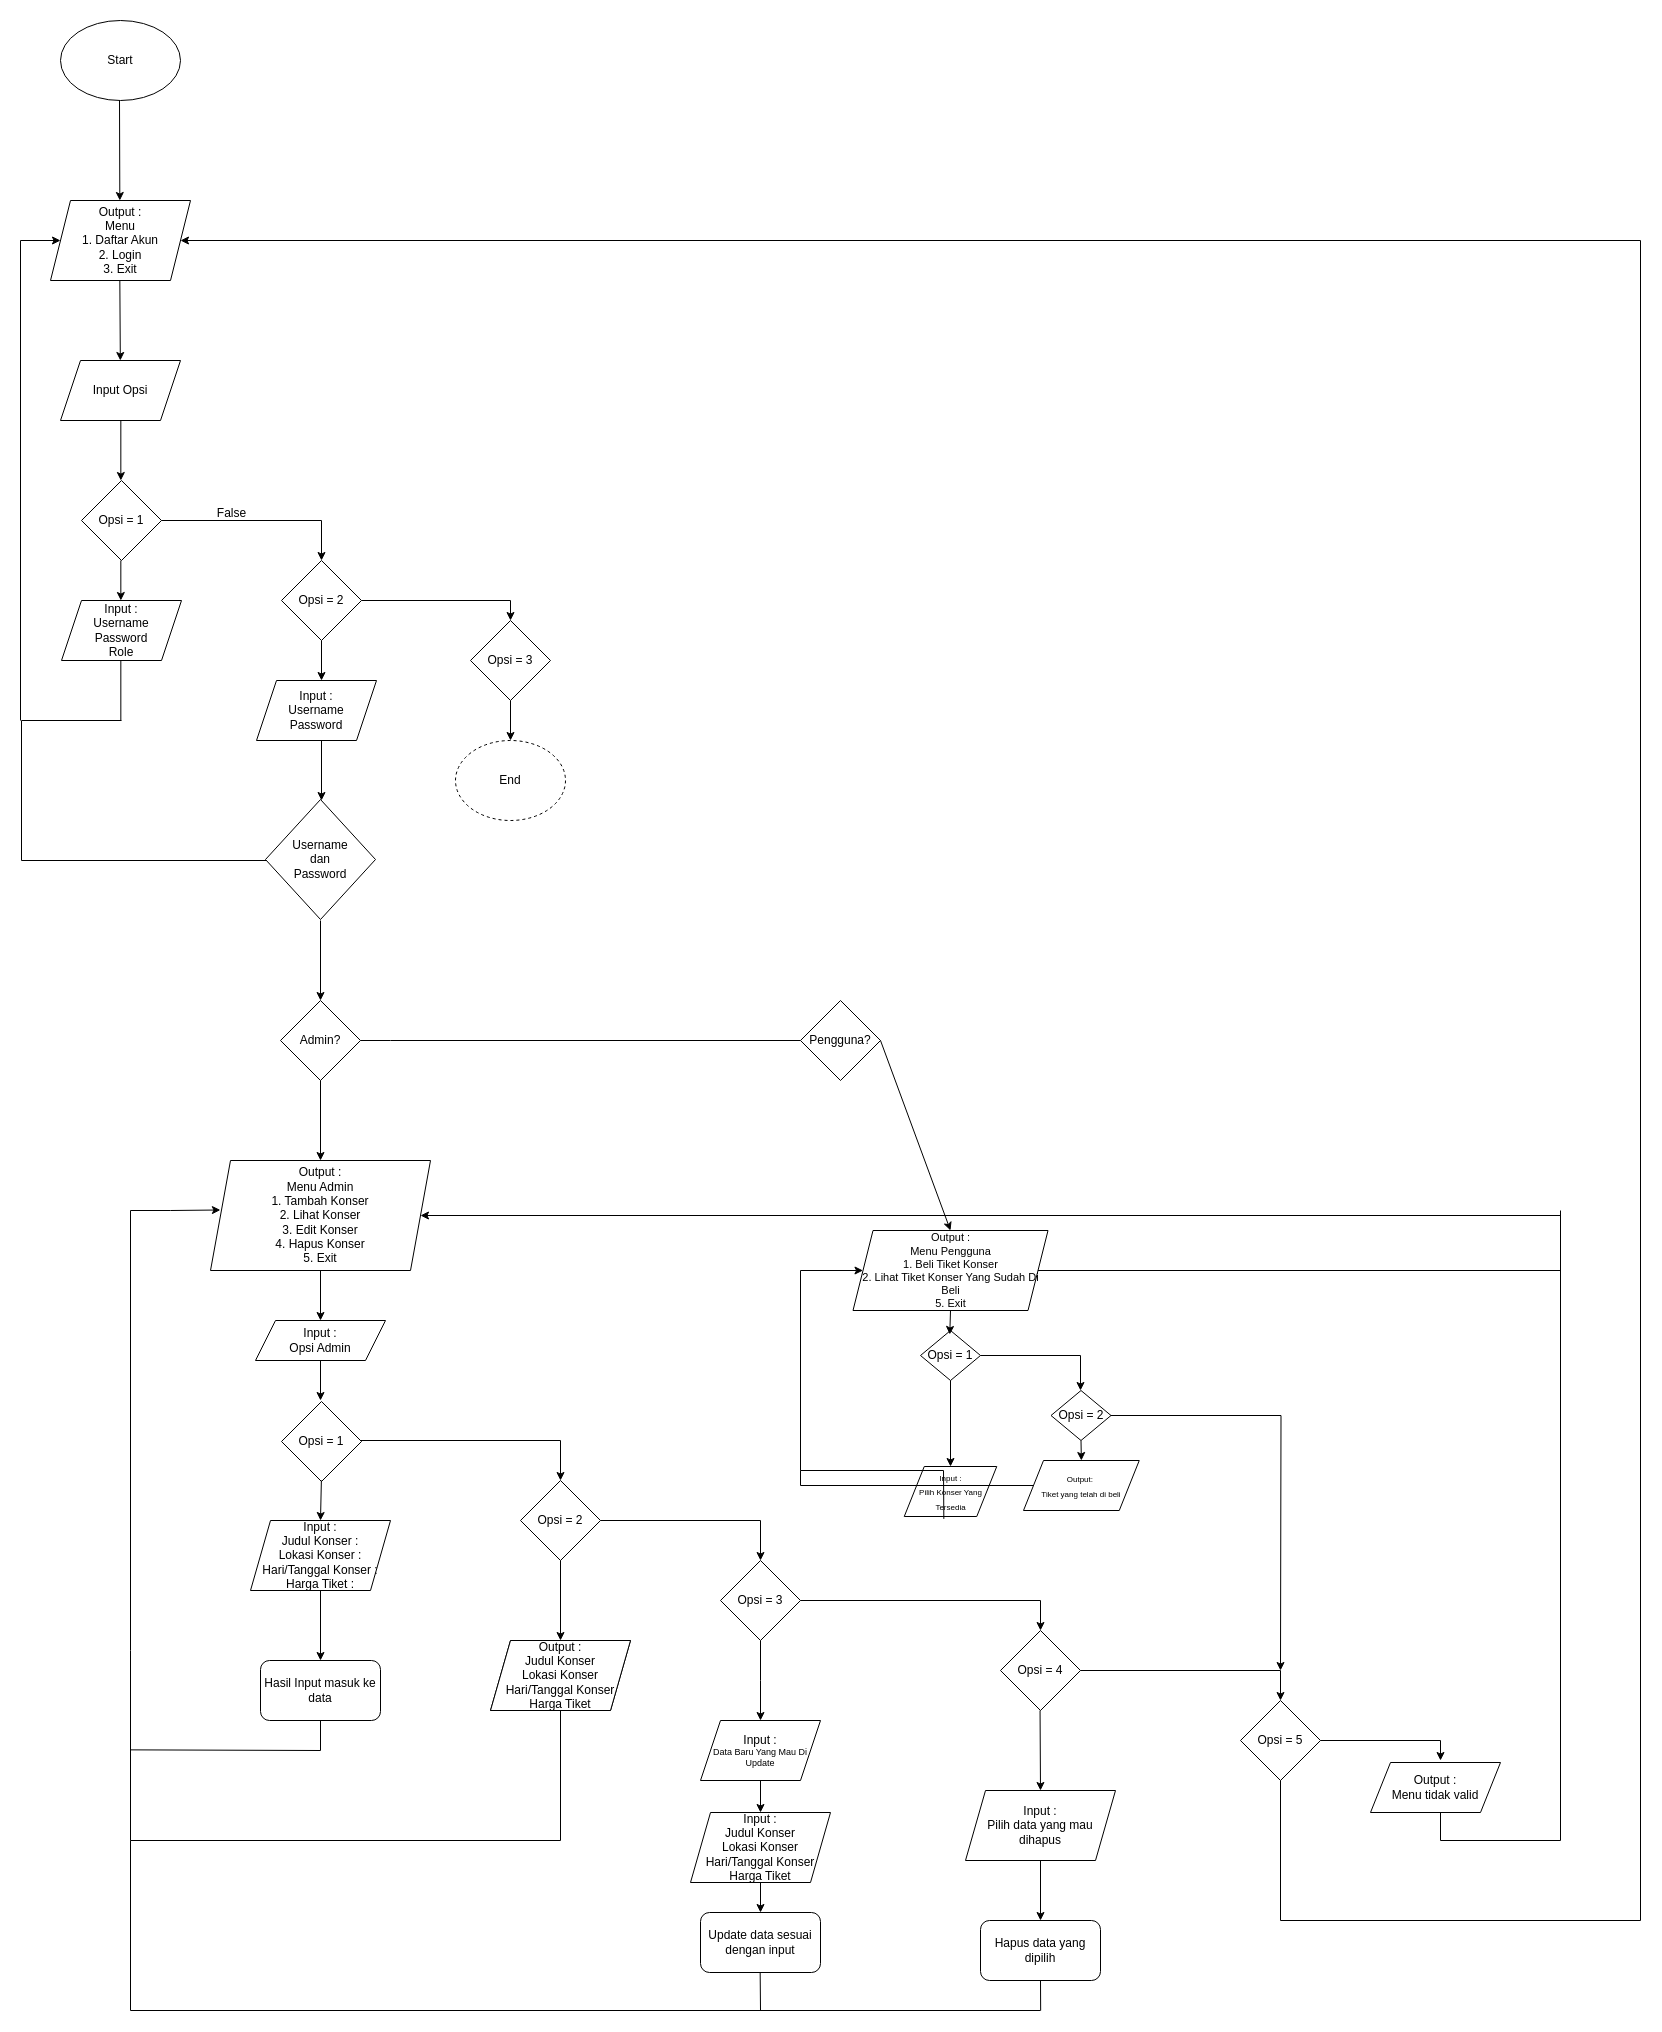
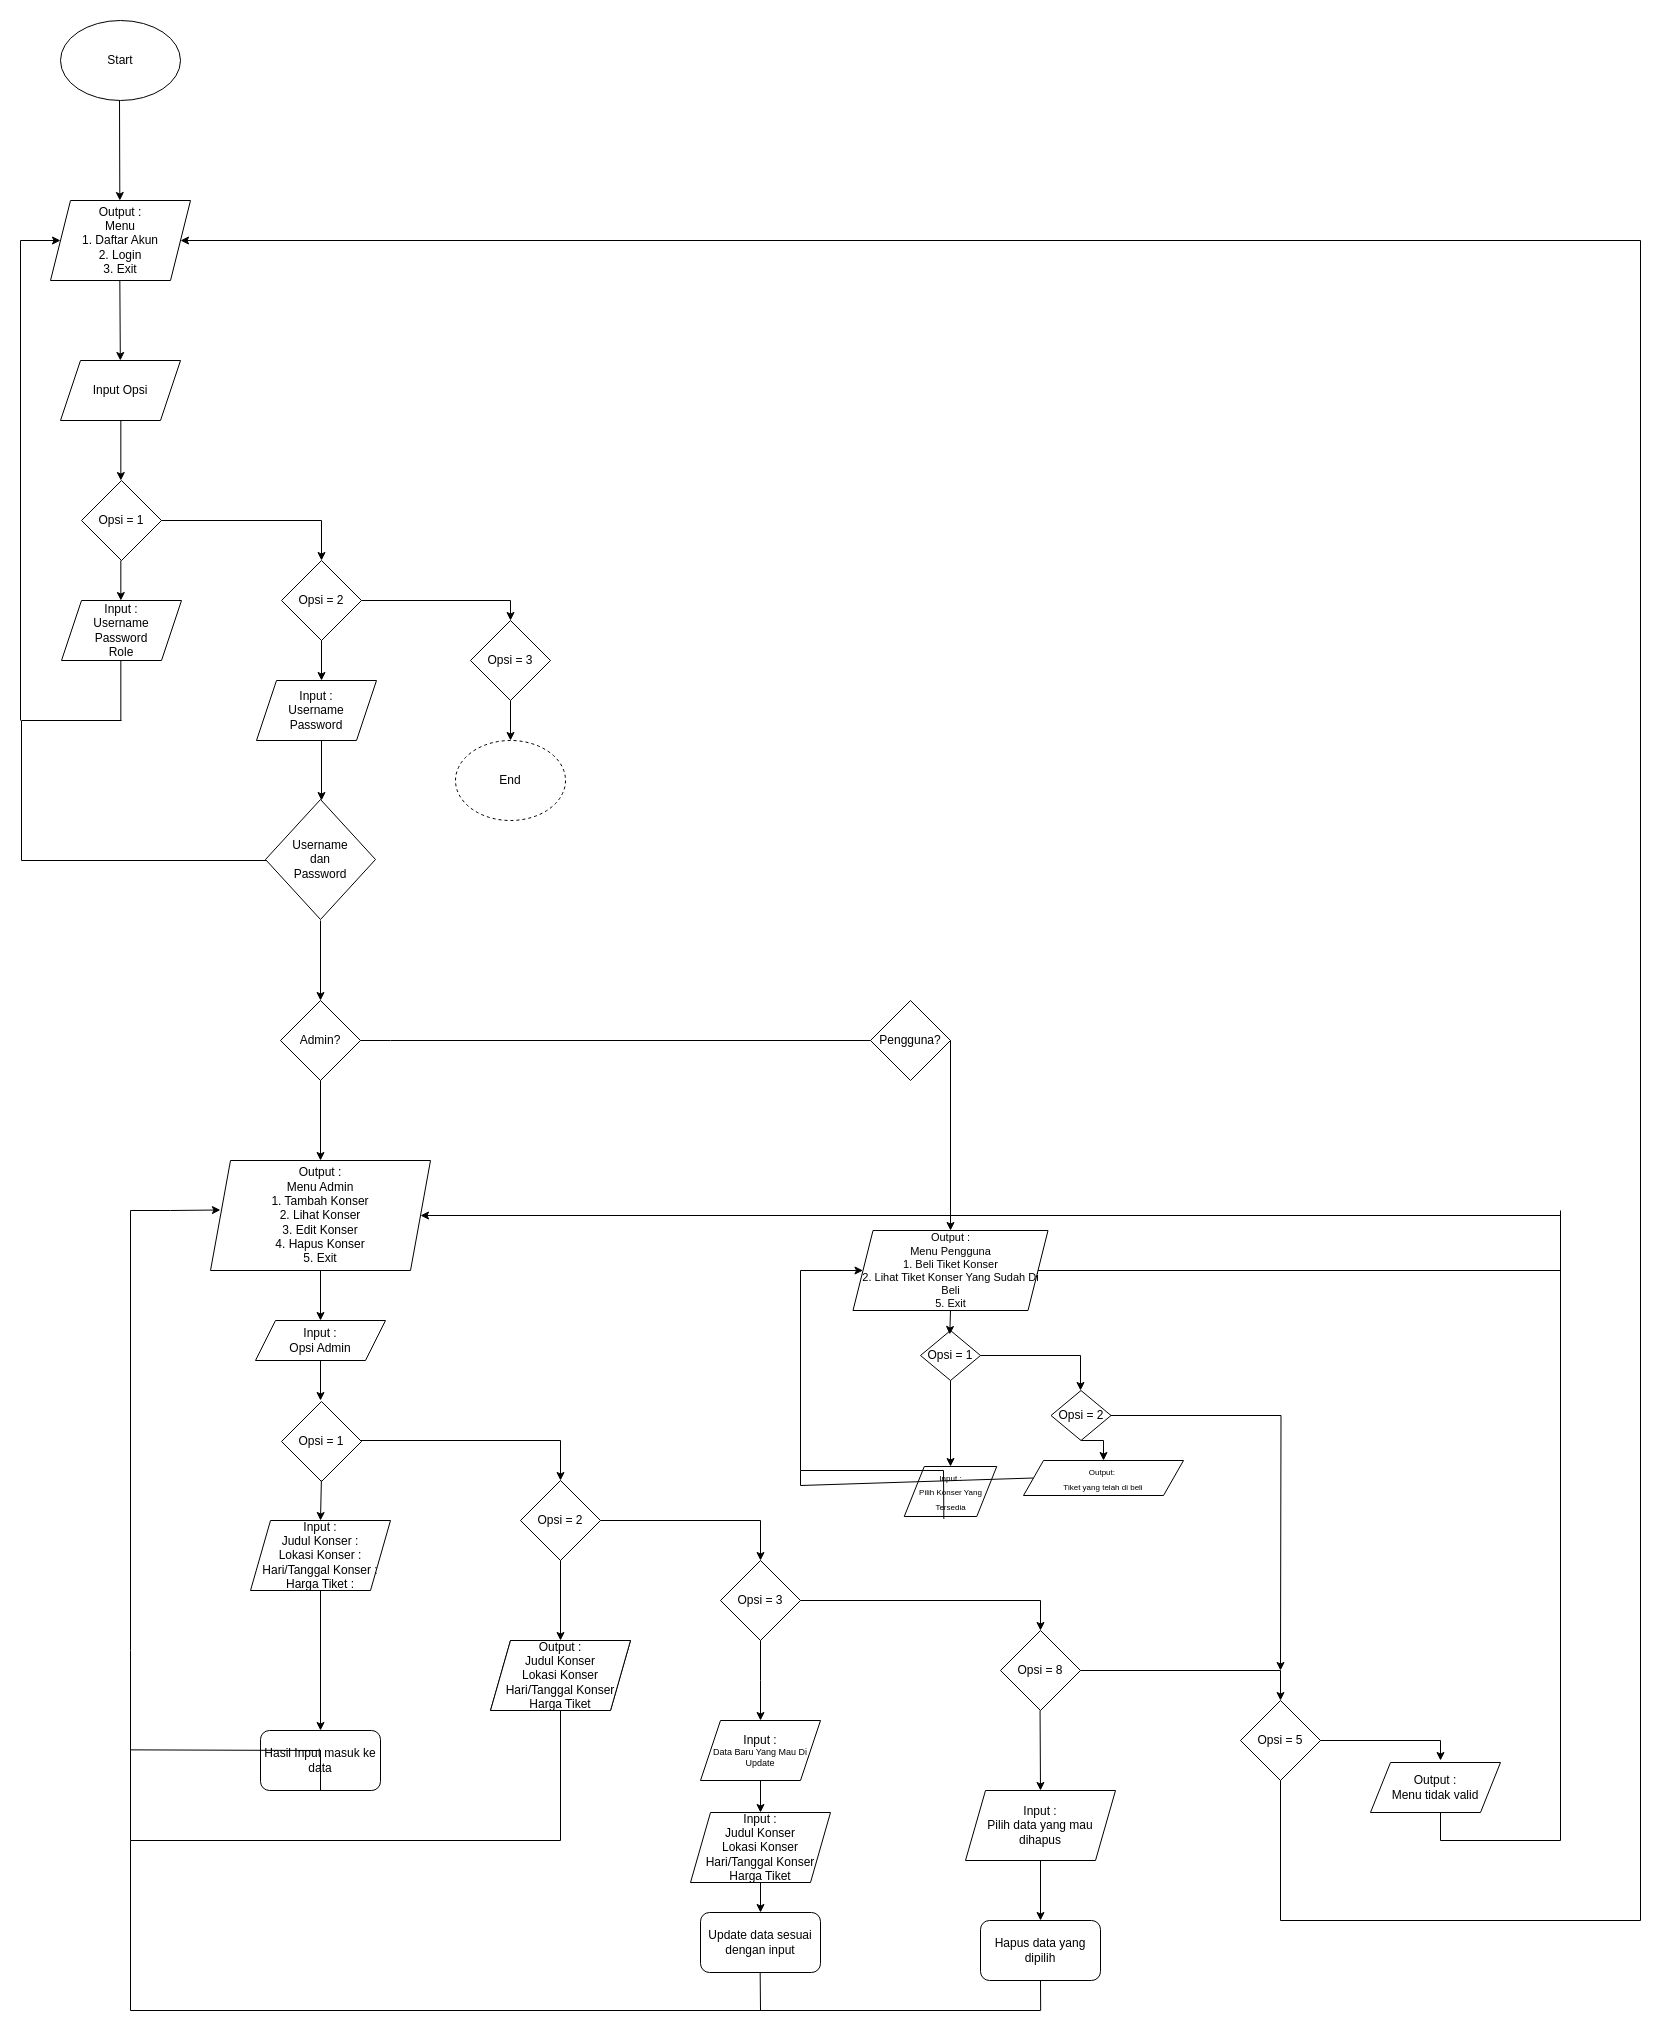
node "False": removed
node "Pengguna?": moved (841, 1041) -> (911, 1041)
node "Output: Tiket yang telah di beli": size 116x50 -> 160x35
node "Opsi = 4": label "Opsi = 4" -> "Opsi = 8"
node "Hasil Input masuk ke data": moved (321, 1691) -> (321, 1761)
